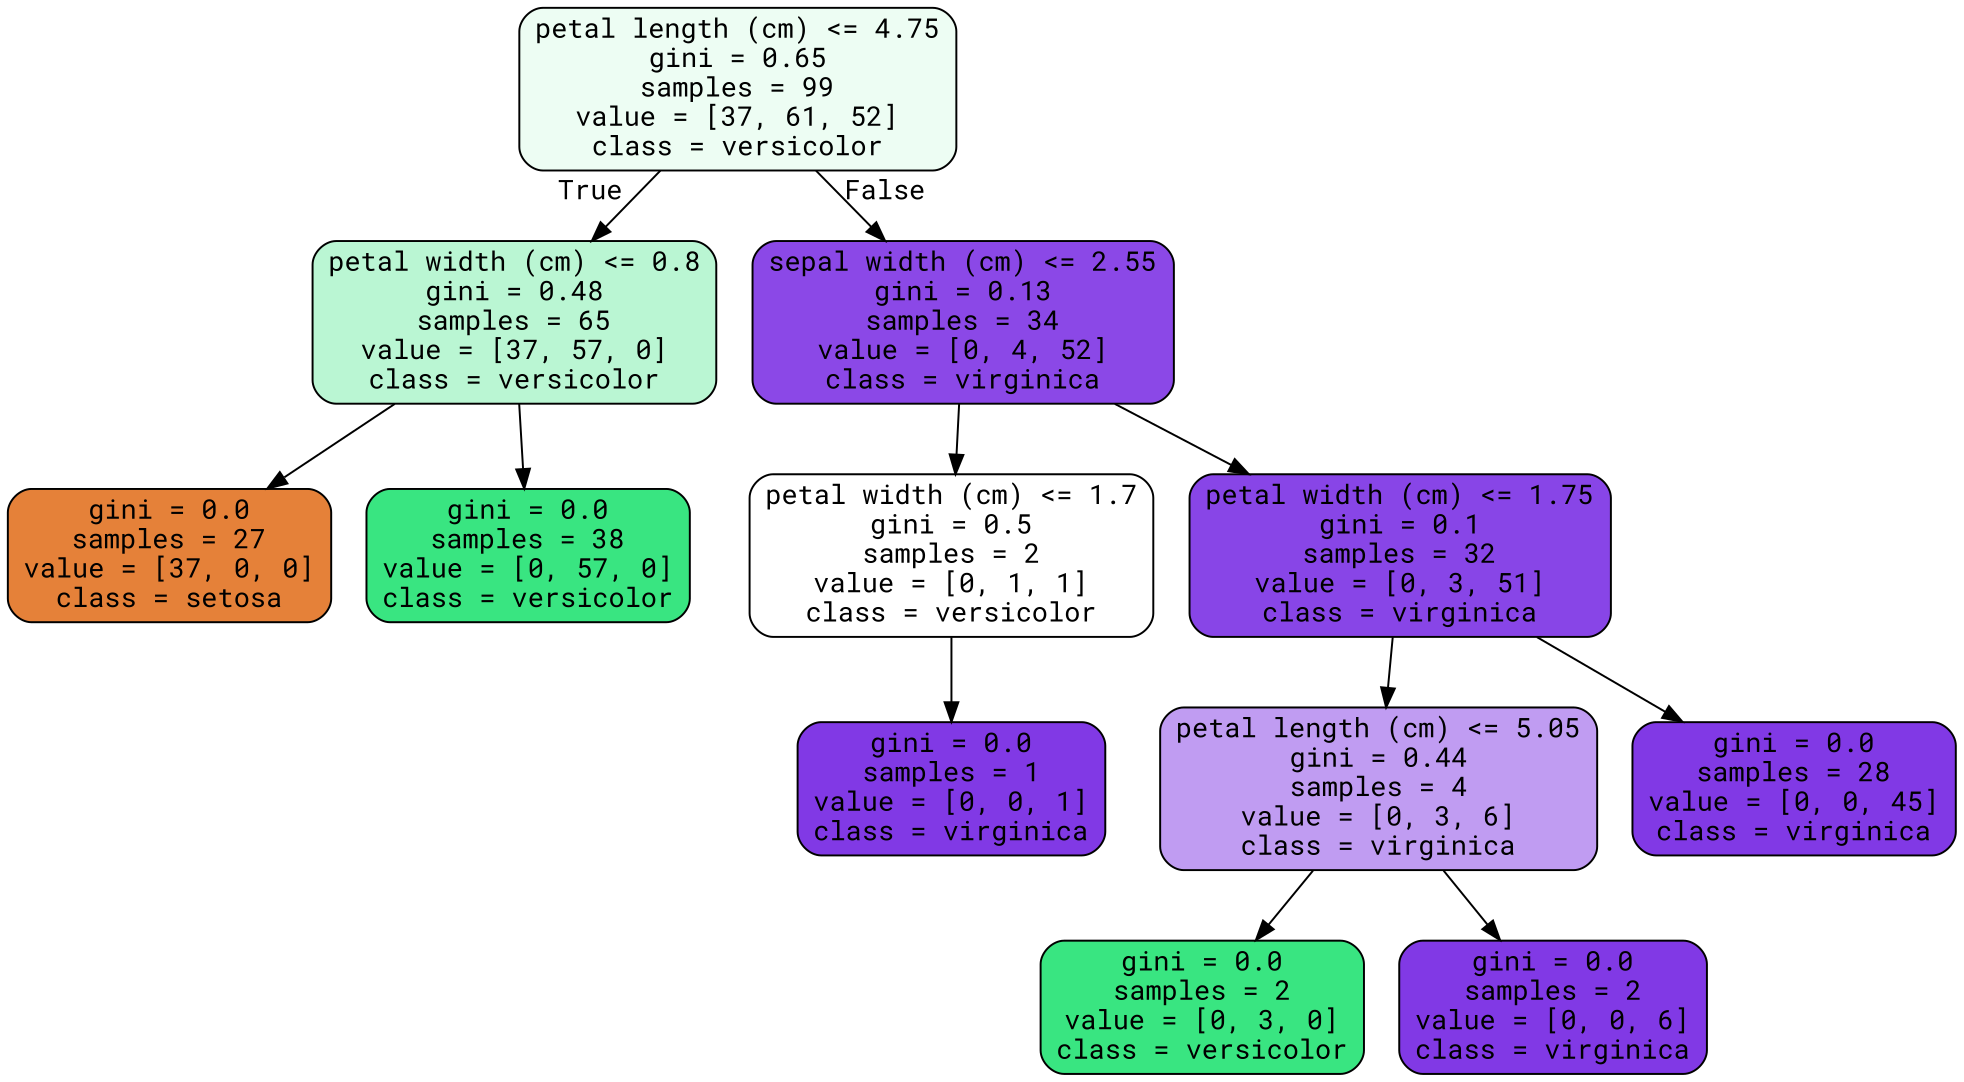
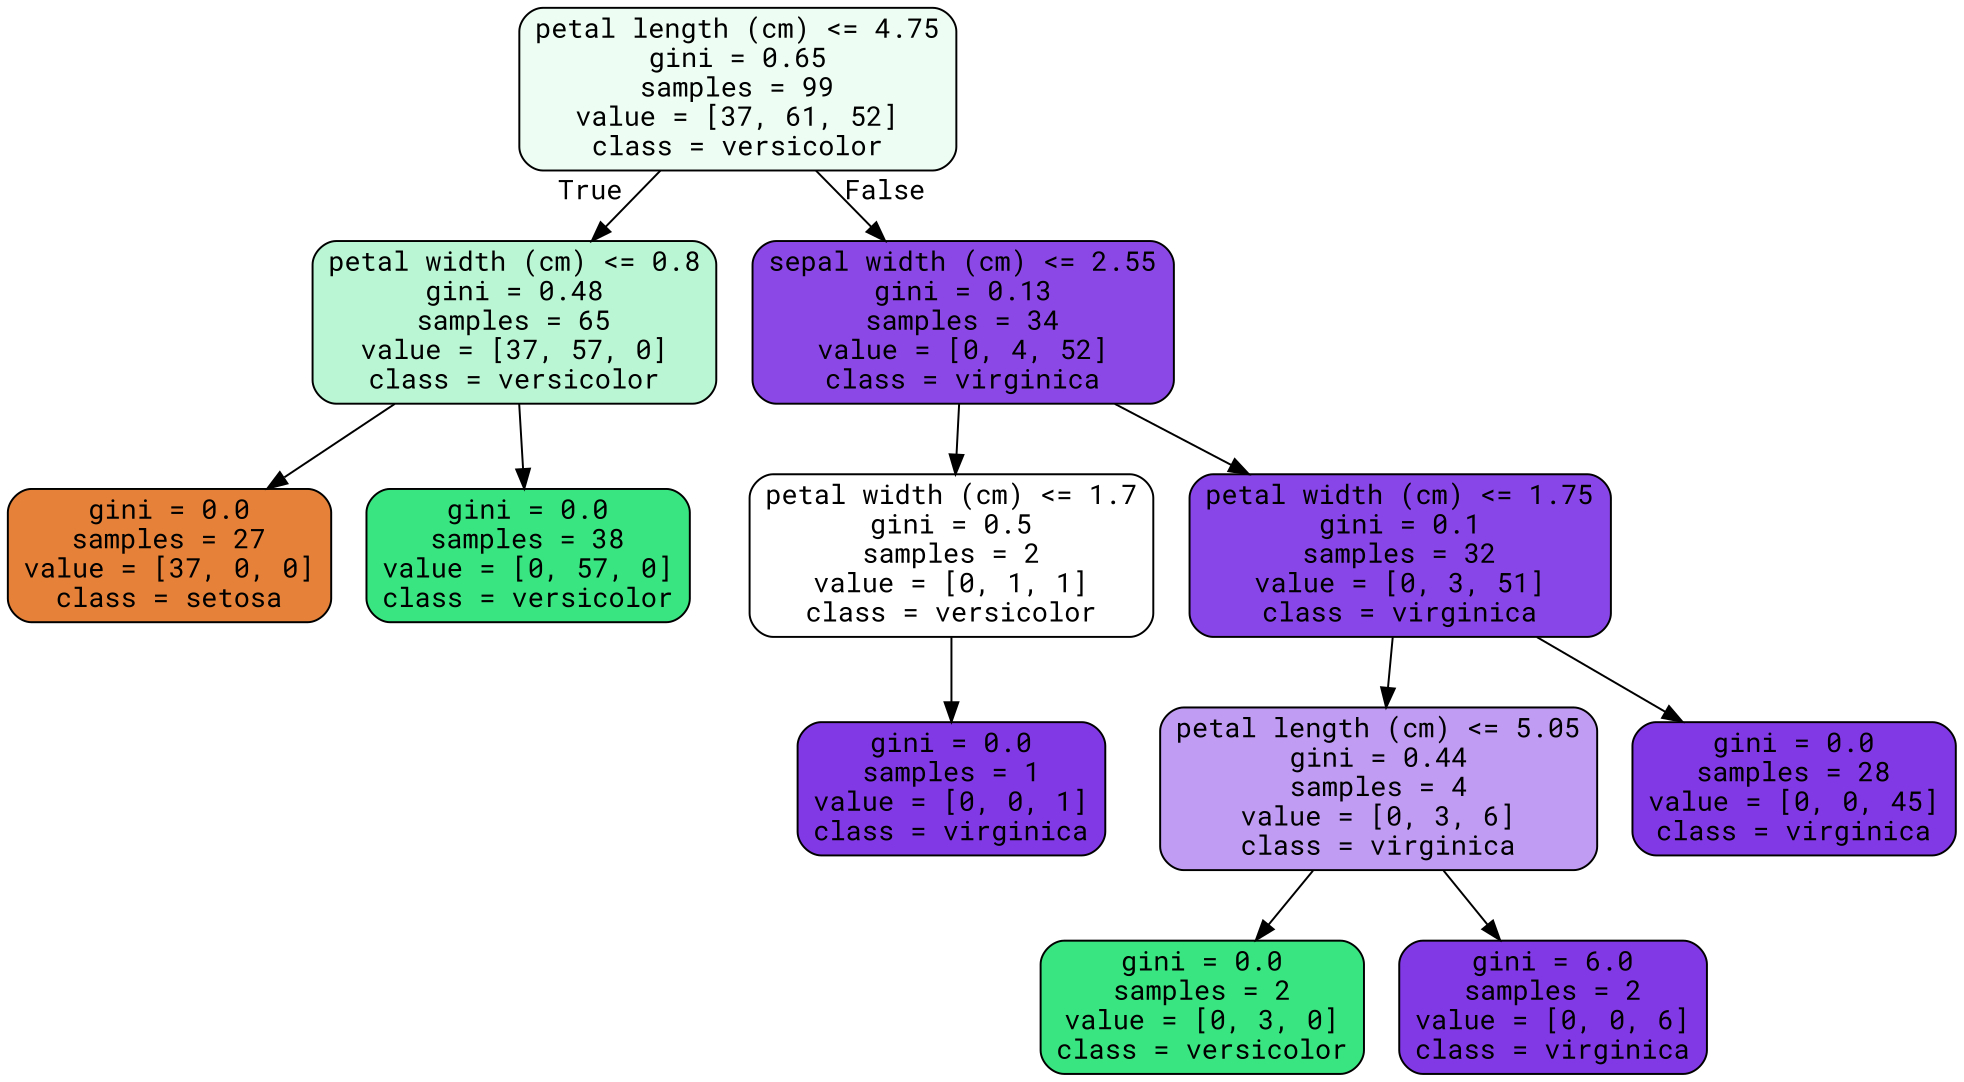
node "gini = 0.0 samples = 2 value = [0, 0, 6] class = virginica": label "gini = 0.0 samples = 2 value = [0, 0, 6] class = virginica" -> "gini = 6.0 samples = 2 value = [0, 0, 6] class = virginica"
